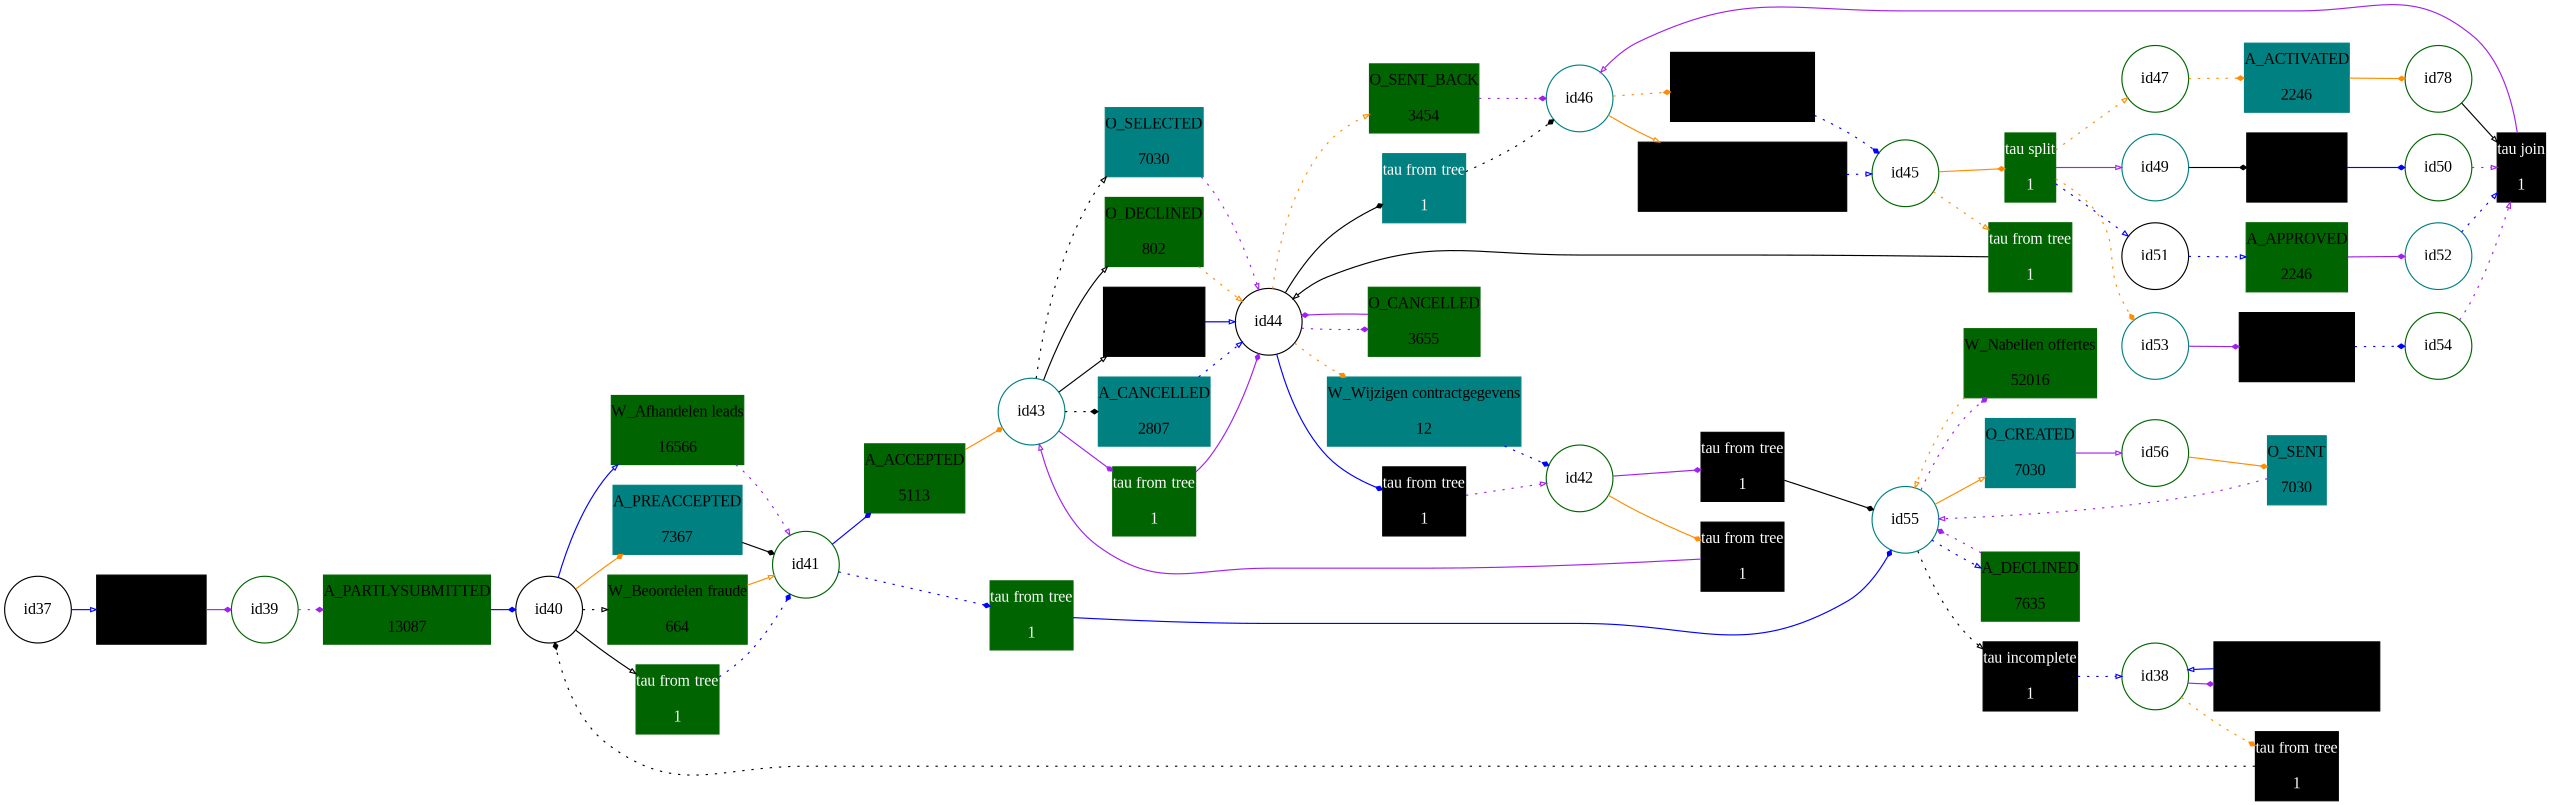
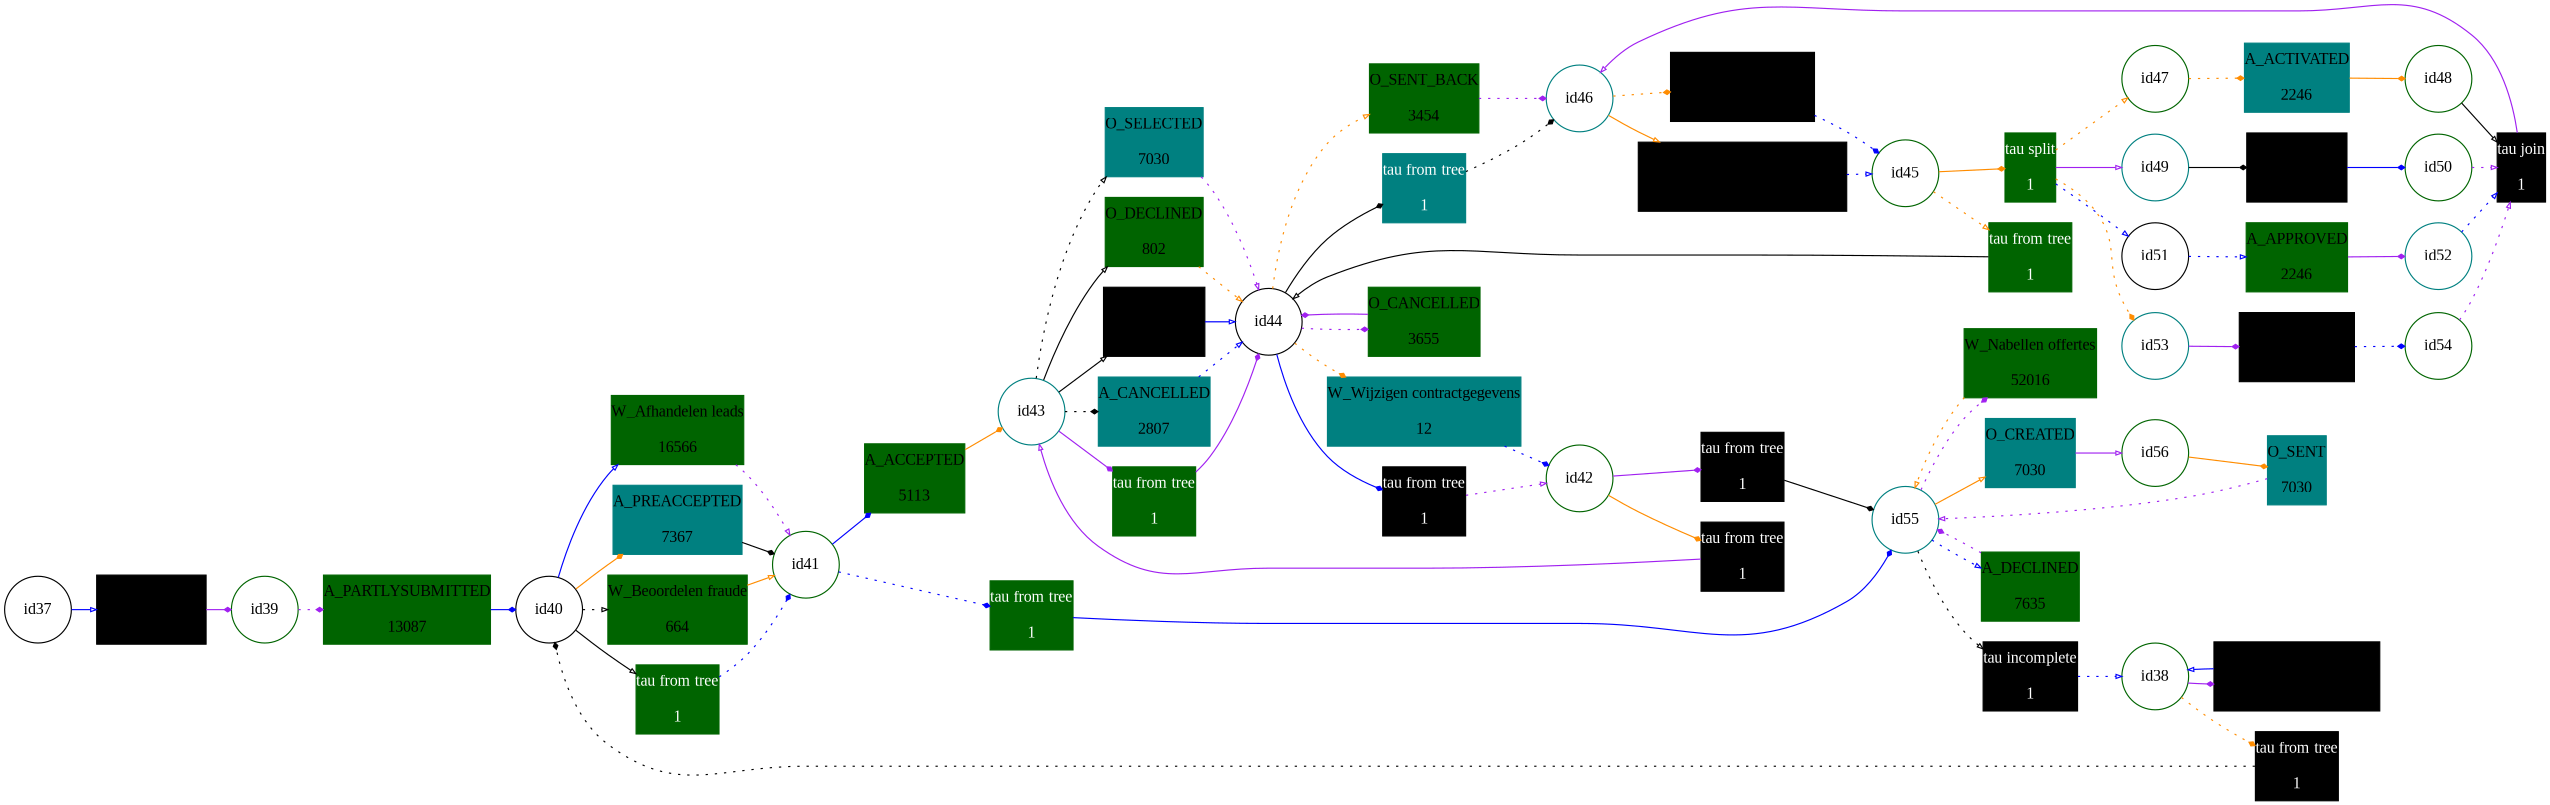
node "id78": label "id78" -> "id48"
